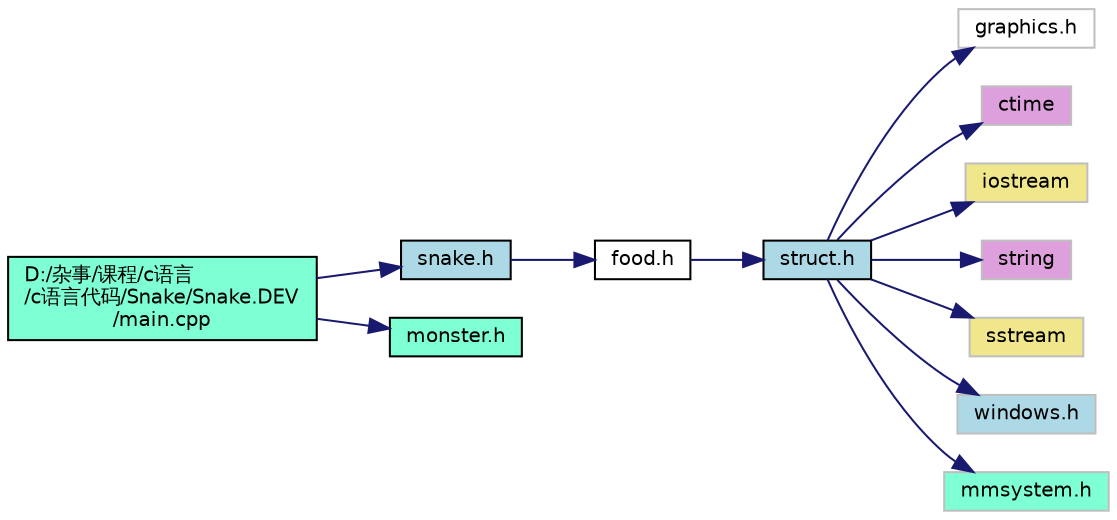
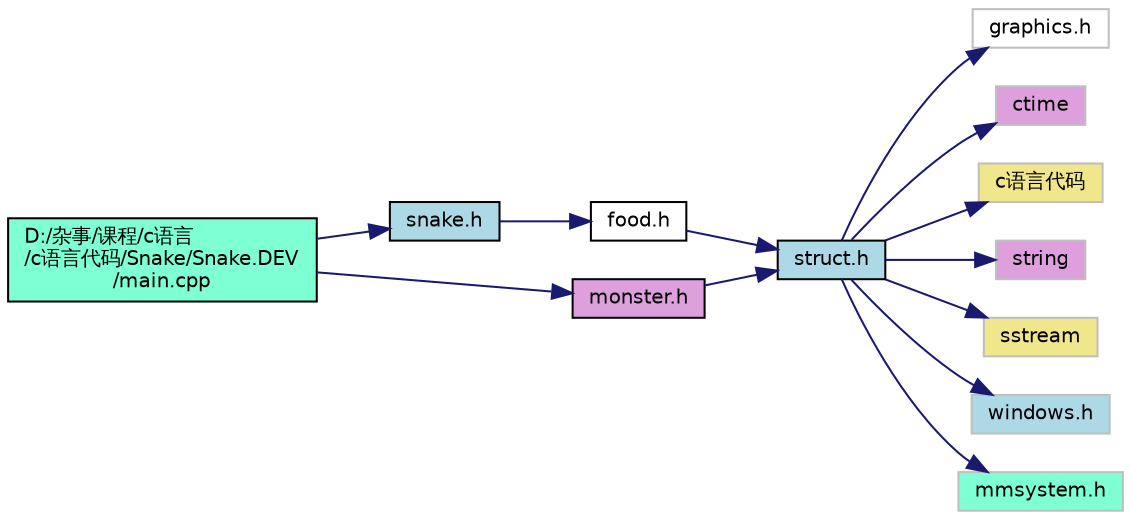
node "iostream": label "iostream" -> "c语言代码"
edge "monster.h" -> "struct.h": added
node "monster.h": fillcolor aquamarine -> plum
